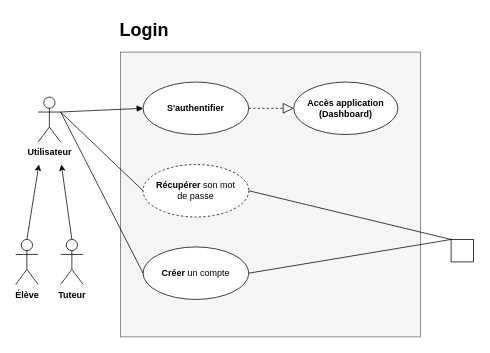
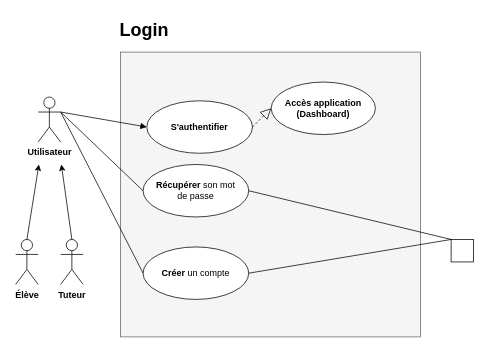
node "S'authentifier": moved (196, 108) -> (200, 127)
node "Accès application (Dashboard)": moved (346, 108) -> (323, 108)
node "Récupérer son mot de passe": style dashed -> solid
